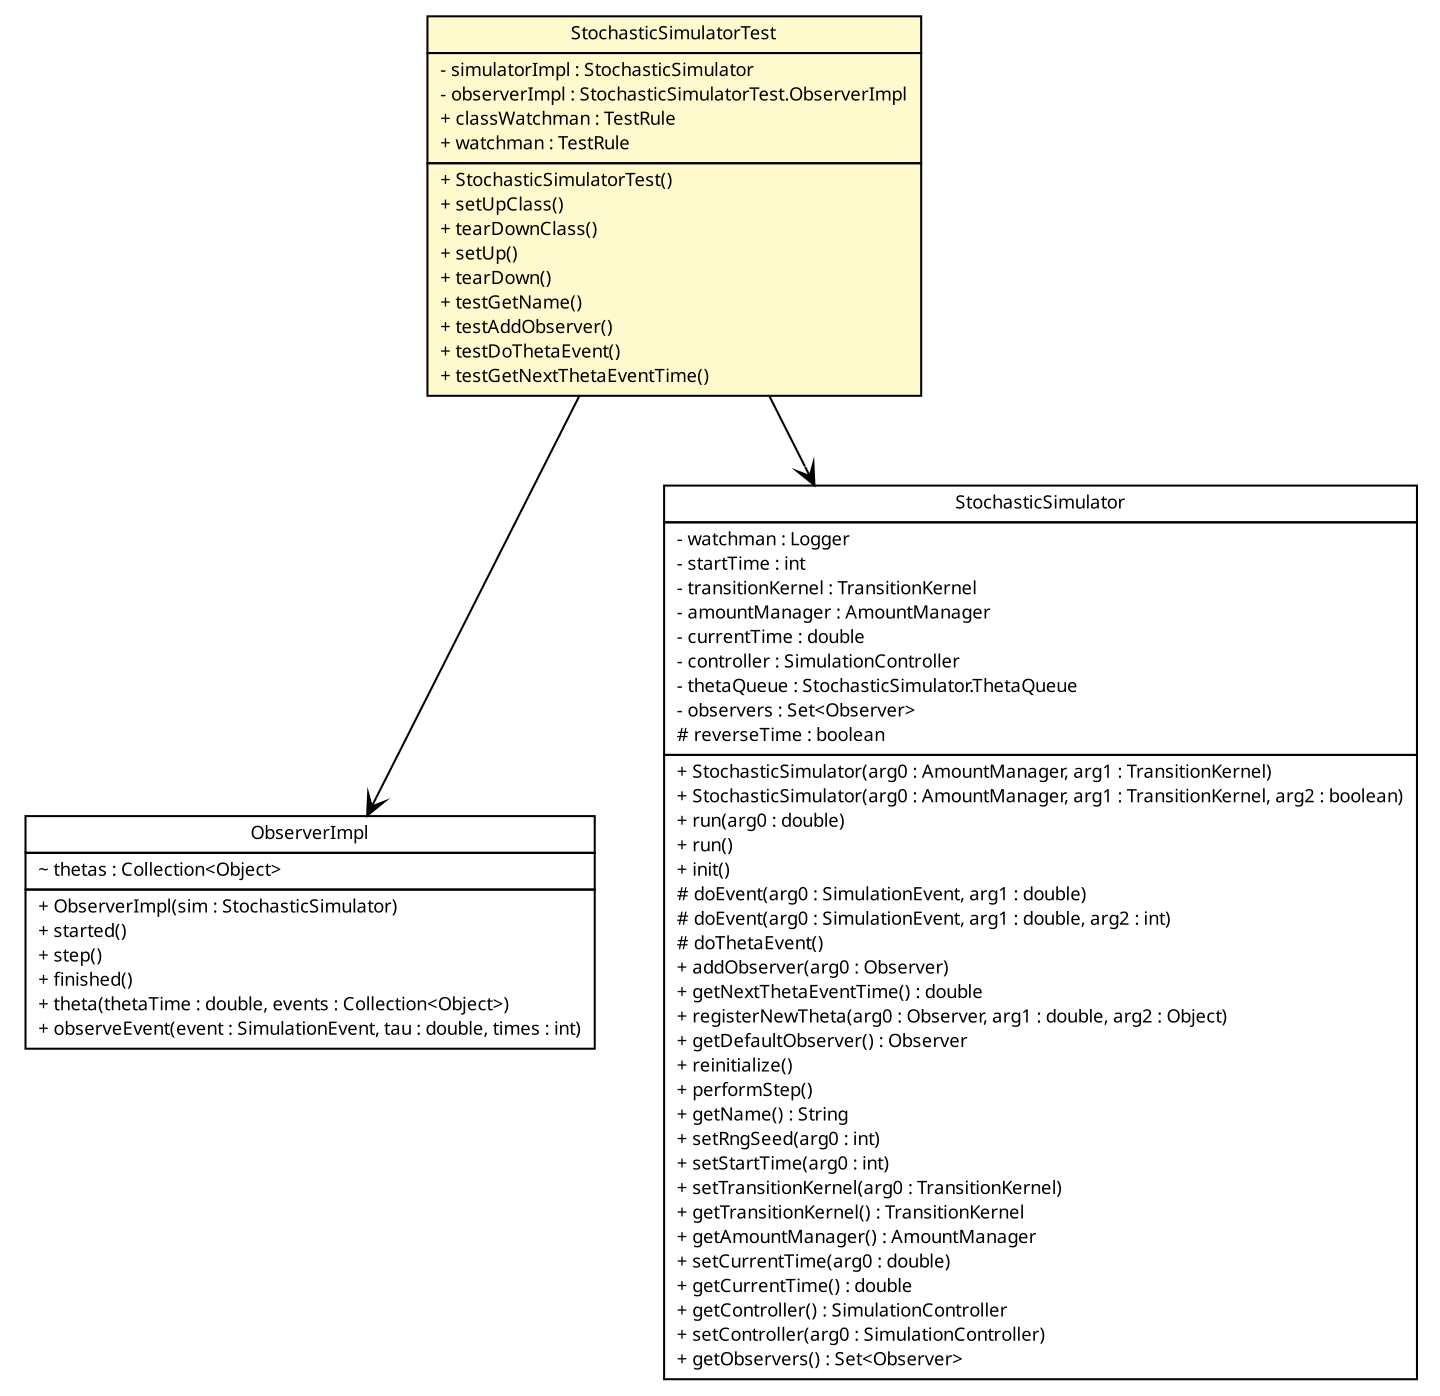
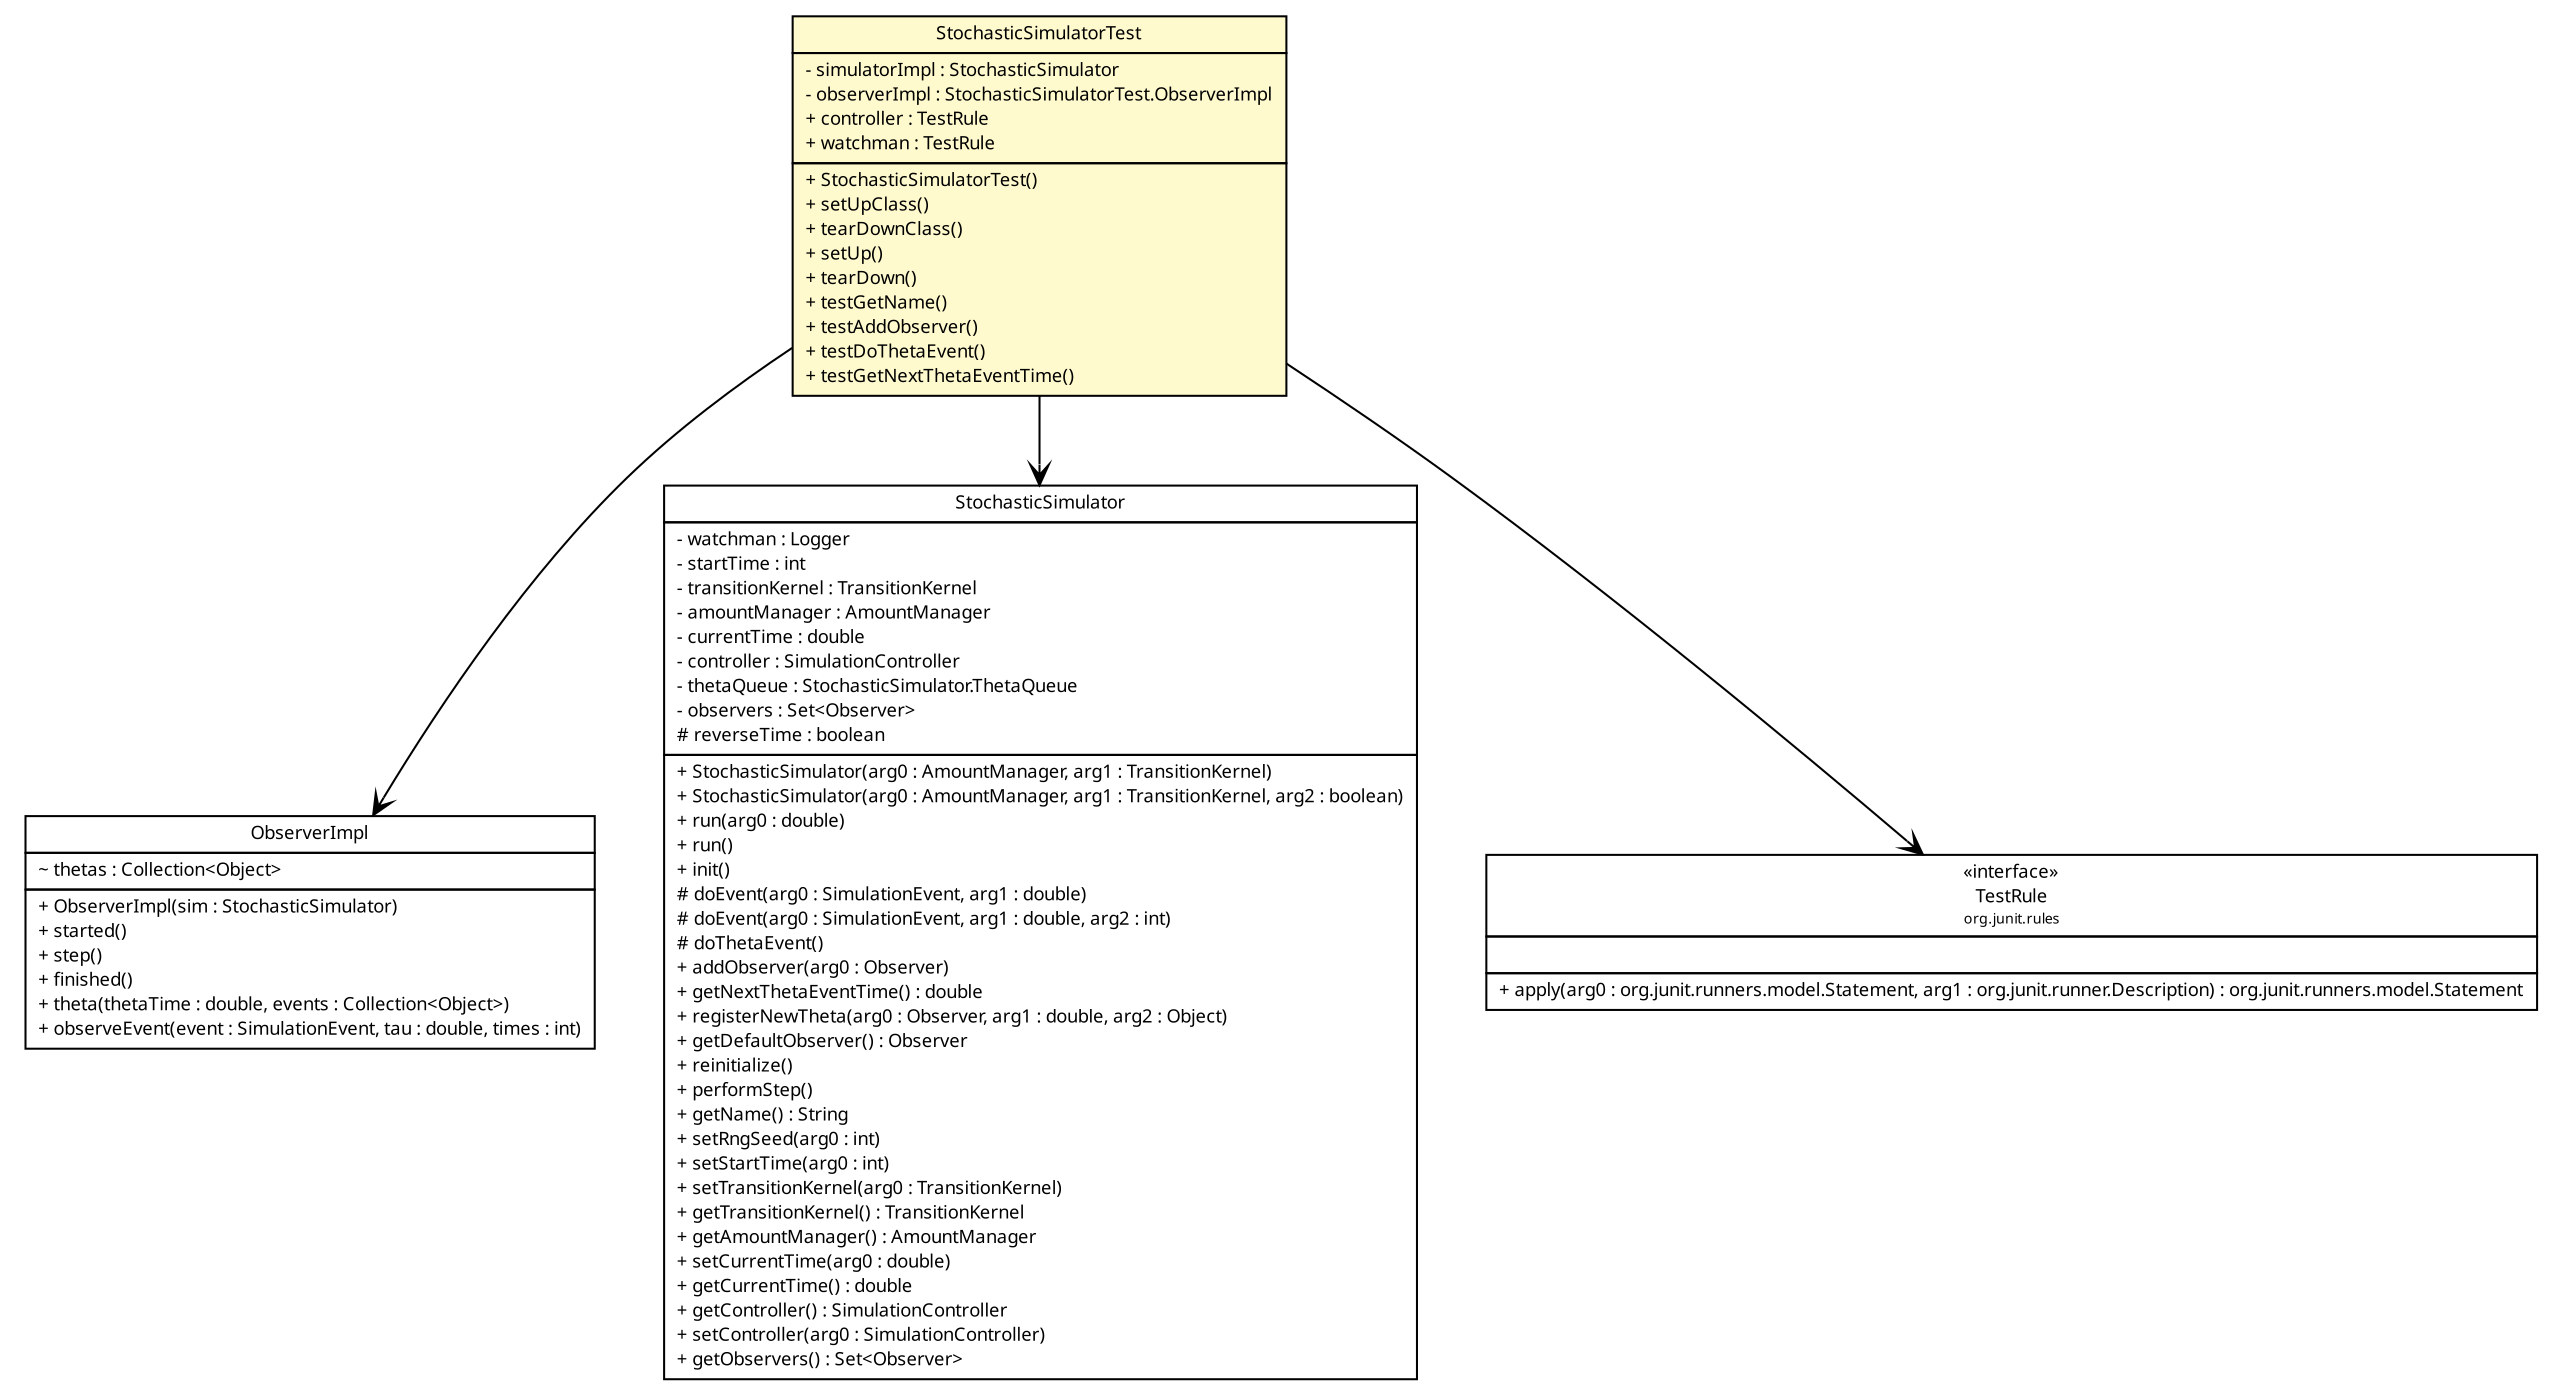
node "StochasticSimulatorTest": text "+ classWatchman : TestRule" -> "+ controller : TestRule"
node "TestRule": added
